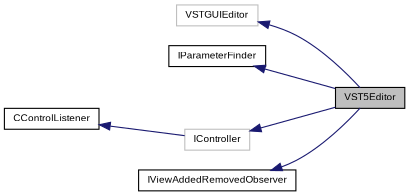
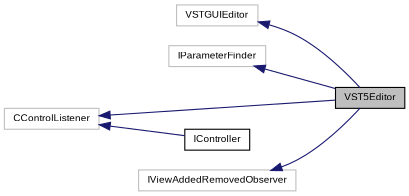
node "IParameterFinder": color black -> grey75
edge "VST5Editor" -> "IController": now "VST5Editor" -> "CControlListener"
node "CControlListener": color black -> grey75
node "IController": color grey75 -> black
node "IViewAddedRemovedObserver": color black -> grey75
